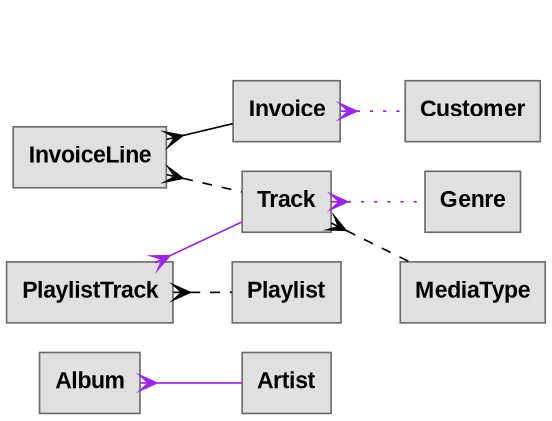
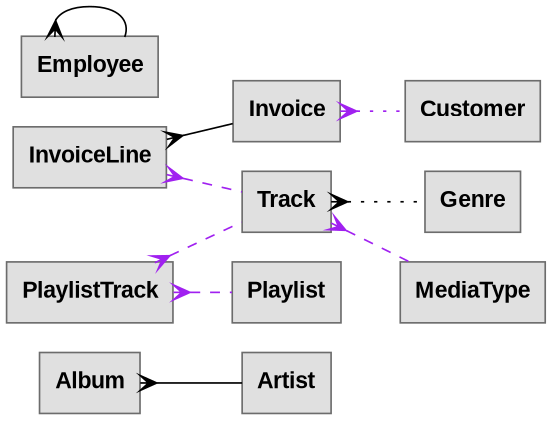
node "Employee": added
edge "InvoiceLine" -- "Track": color black -> purple
edge "Track" -- "Genre": color purple -> black
edge "Track" -- "PlaylistTrack": style solid -> dashed
edge "Track" -- "MediaType": color black -> purple
edge "PlaylistTrack" -- "Playlist": color black -> purple
edge "Album" -- "Artist": color purple -> black
